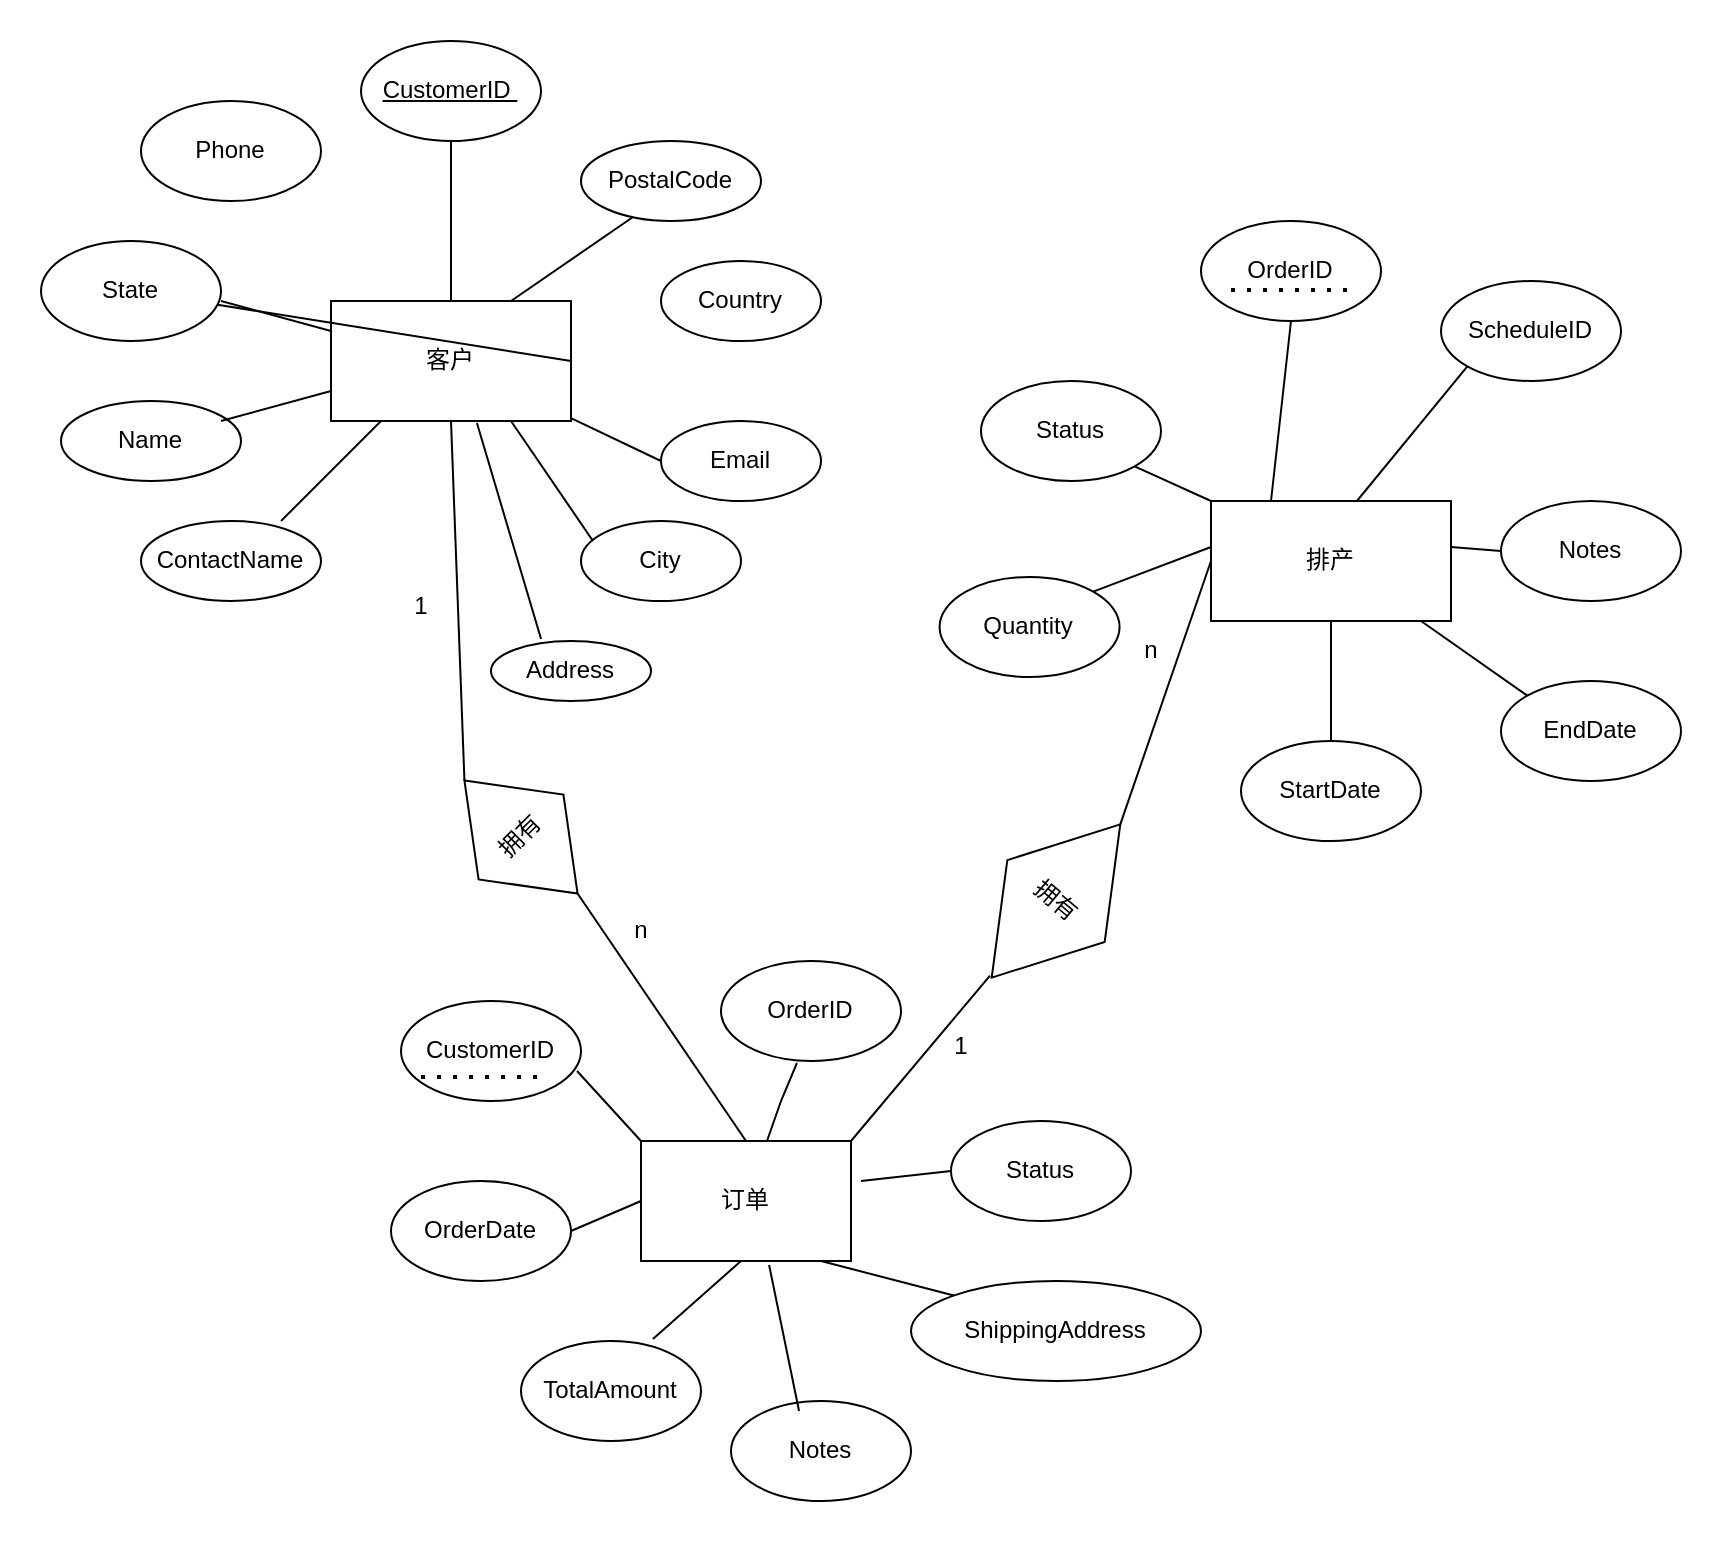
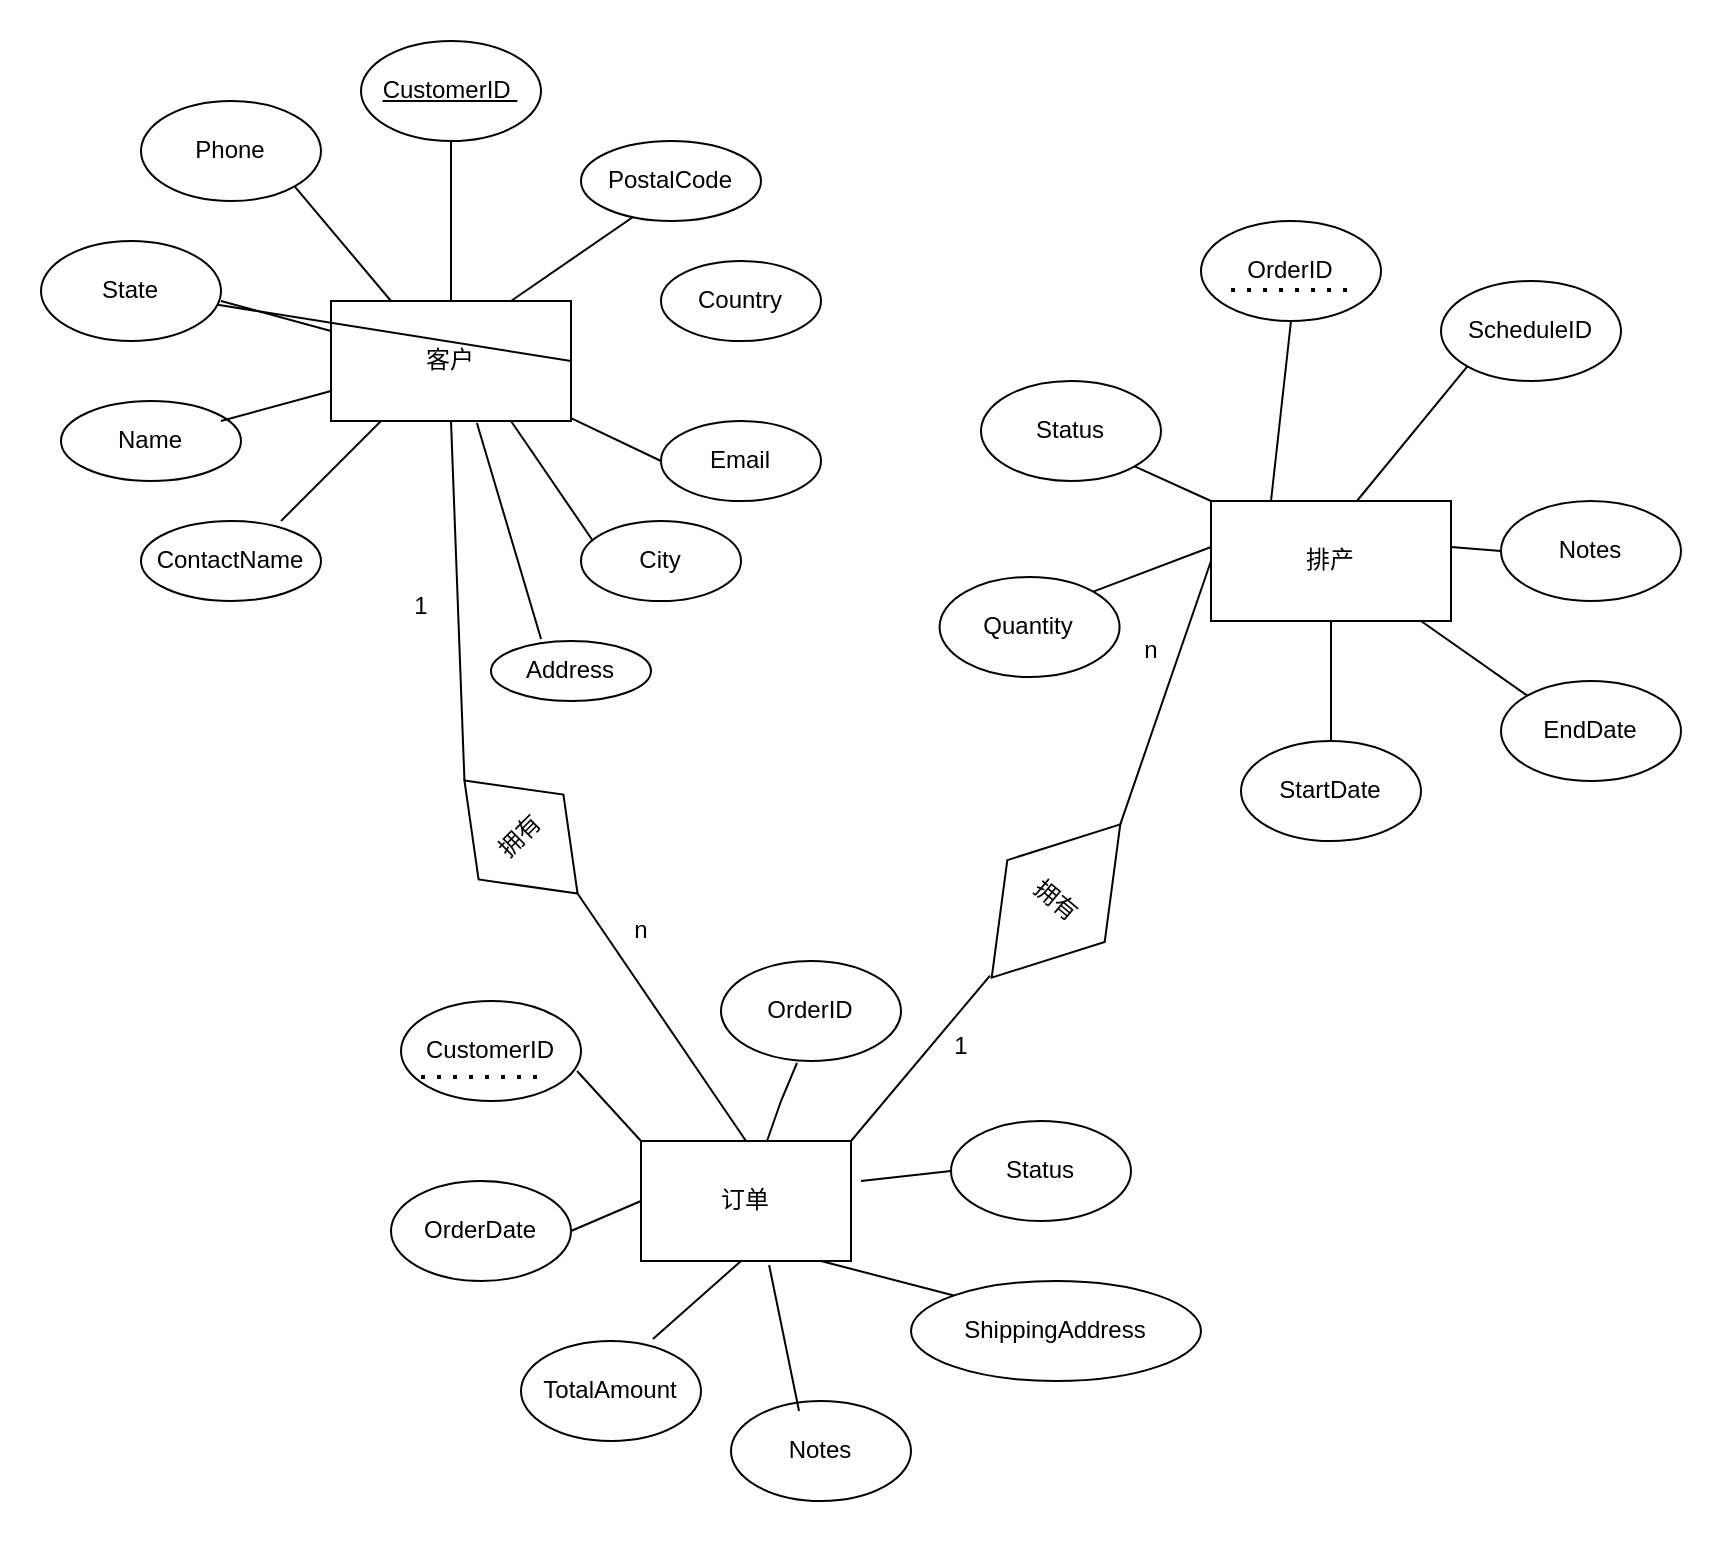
edge "Phone" -- "客户": added
